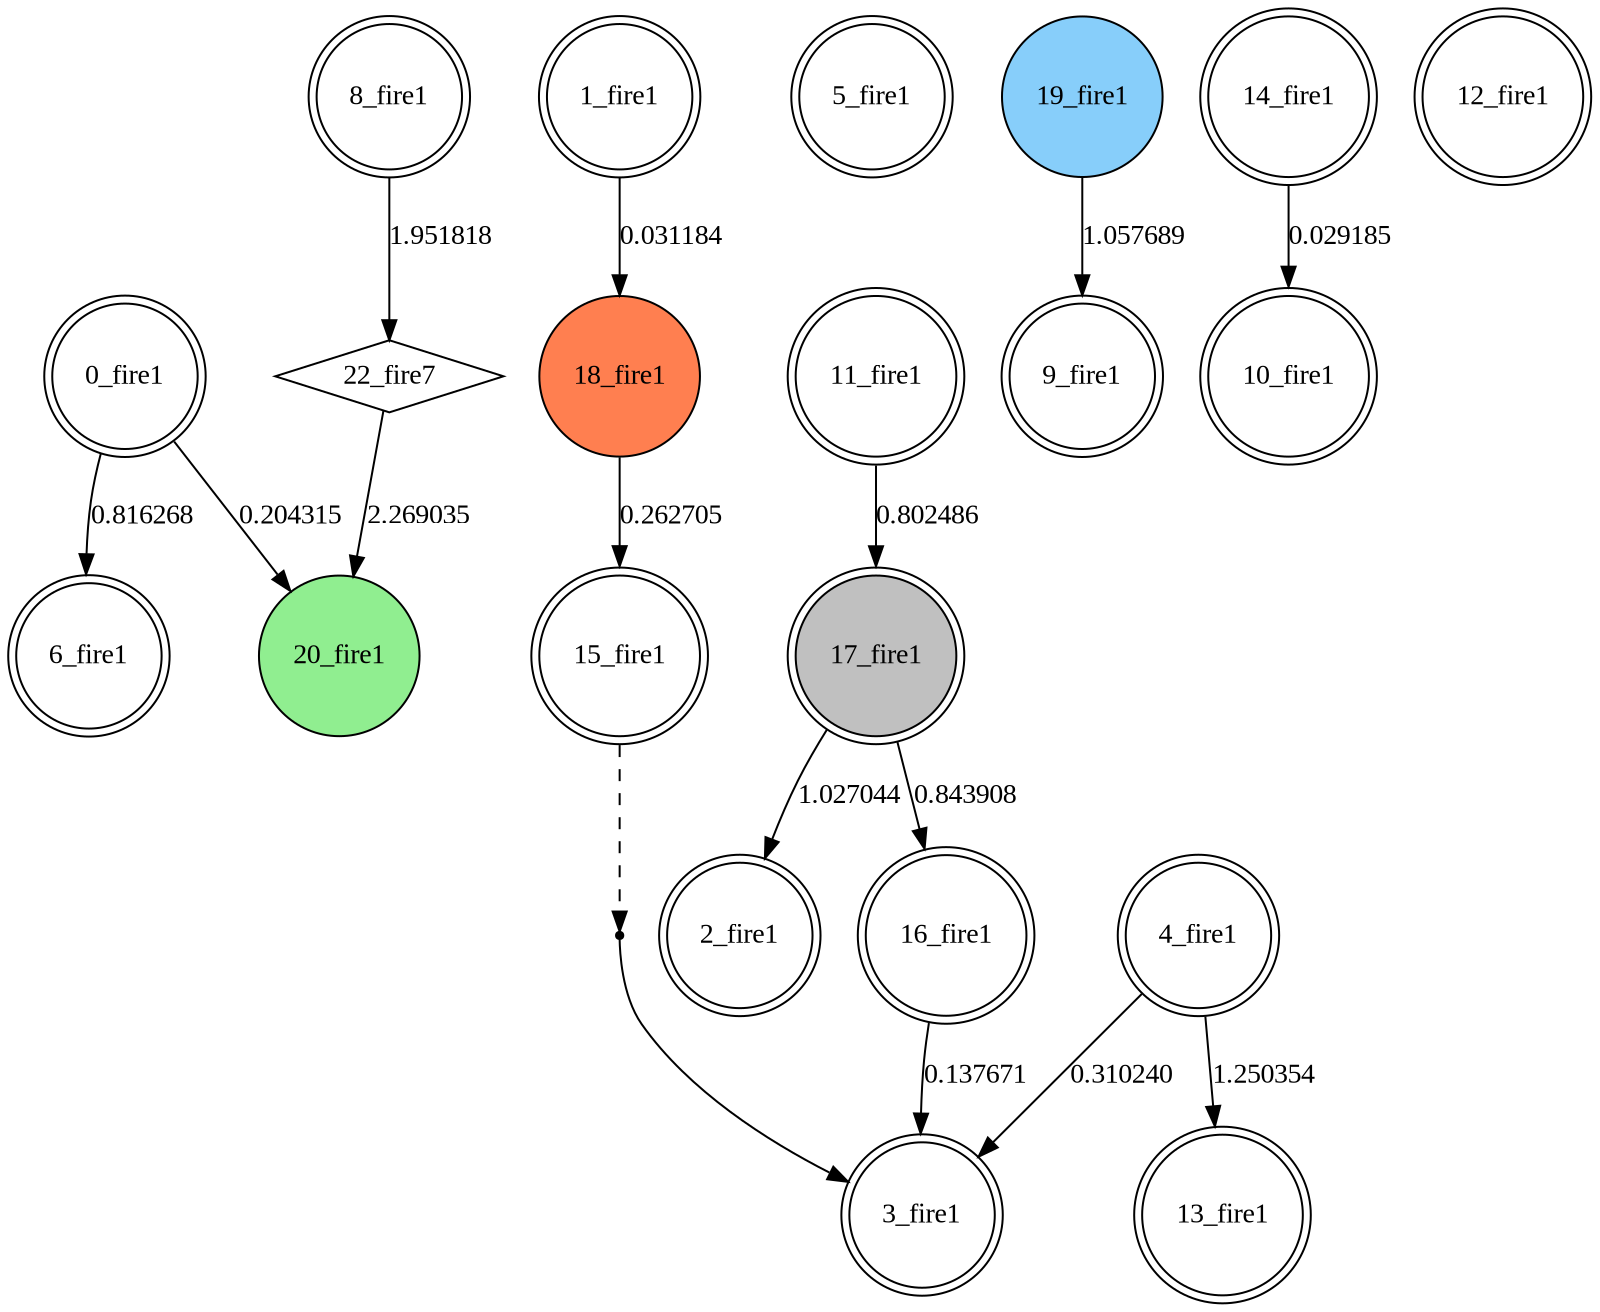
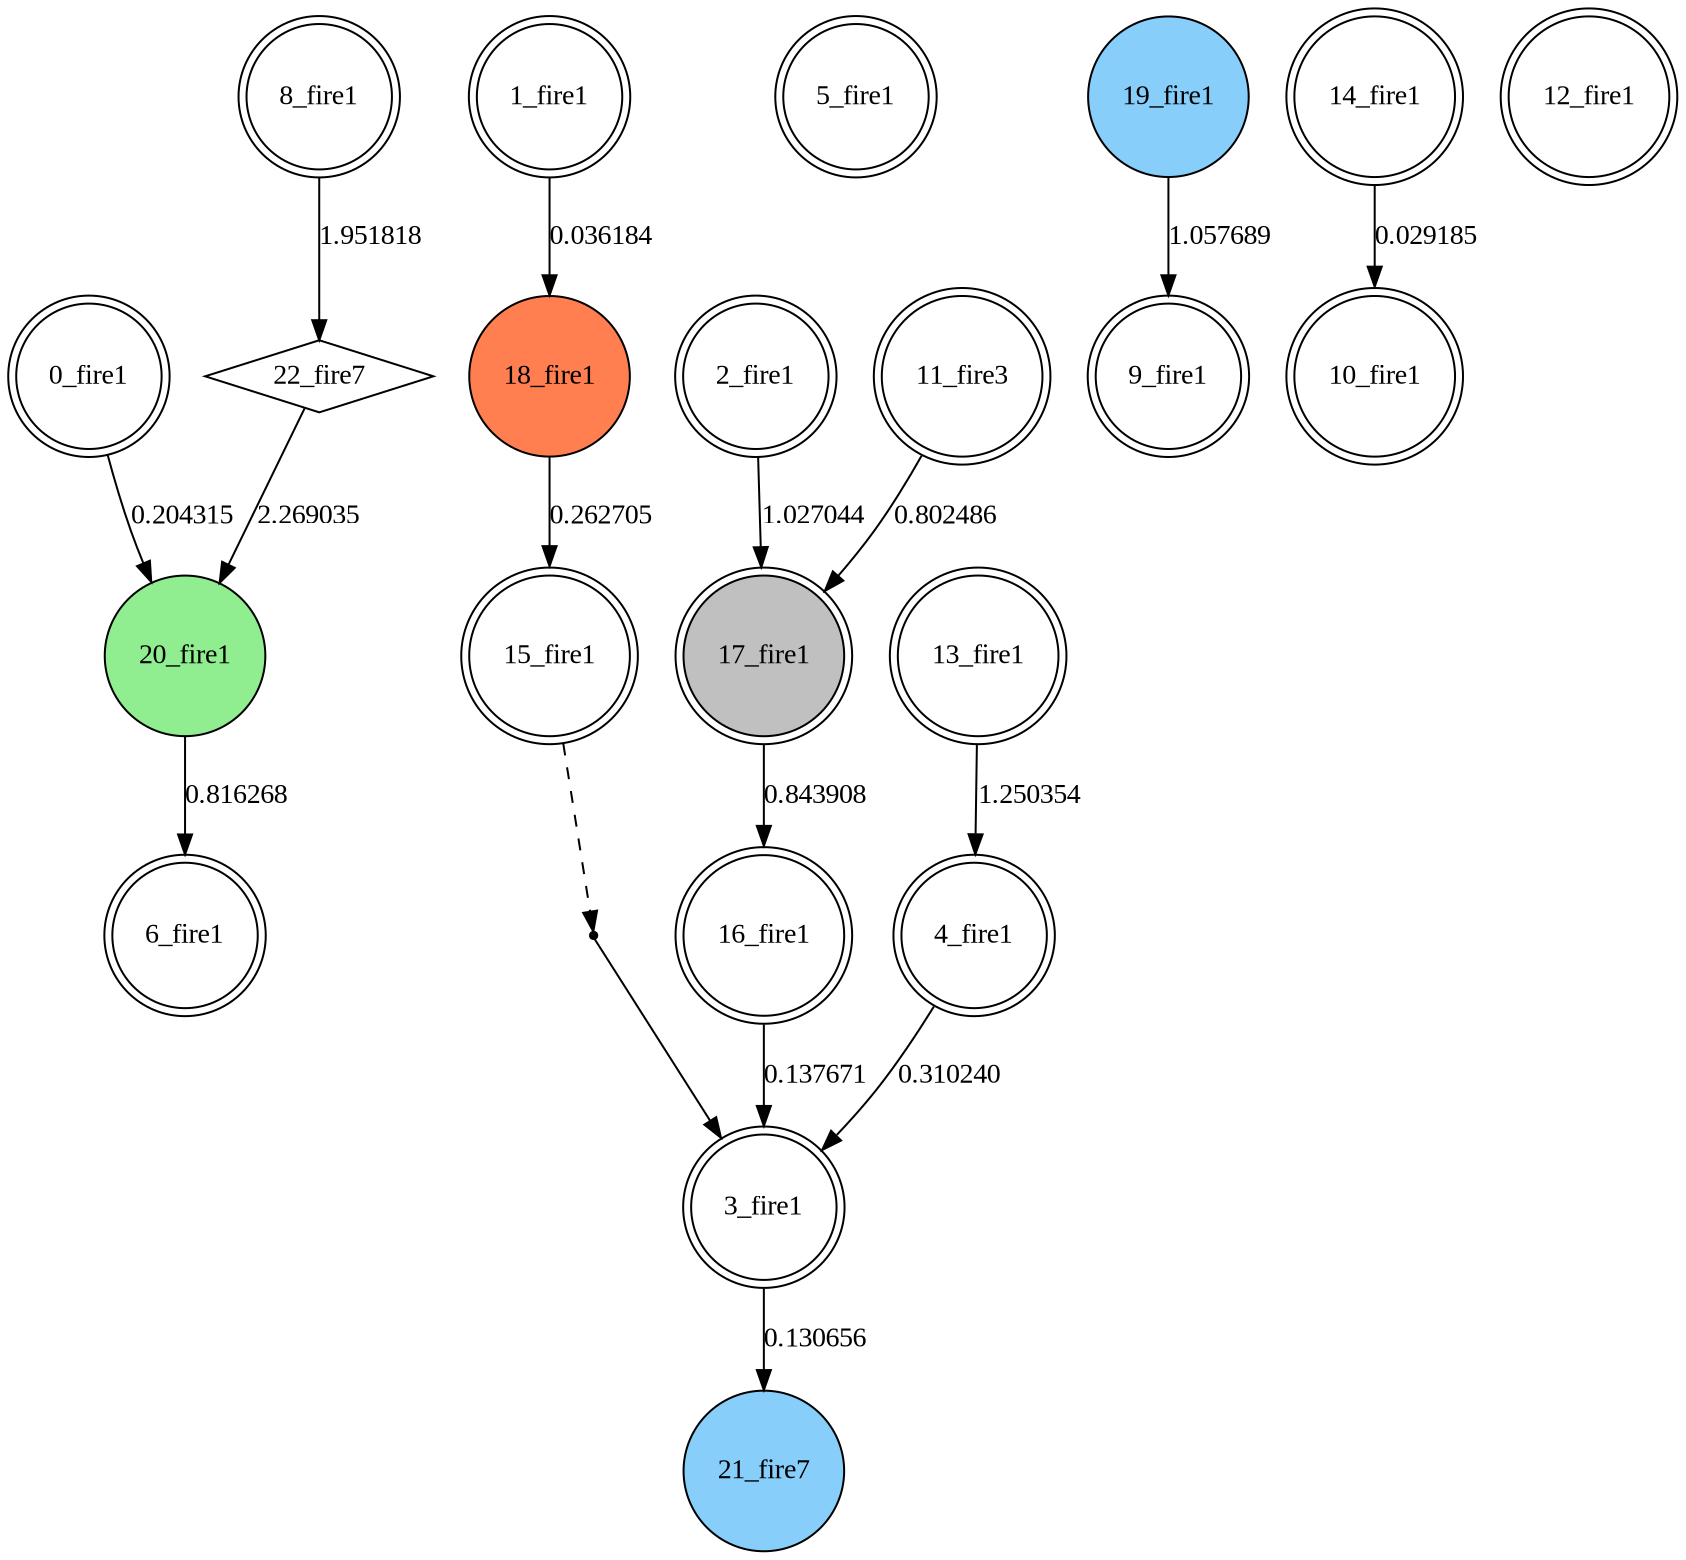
edge "1_fire1" -> "18_fire1": label "0.031184" -> "0.036184"
node "11_fire1": label "11_fire1" -> "11_fire3"
edge "0_fire1" -> "6_fire1": now "20_fire1" -> "6_fire1"
edge "17_fire1" -> "2_fire1": reversed
edge "4_fire1" -> "13_fire1": reversed
node "21_fire7": added
